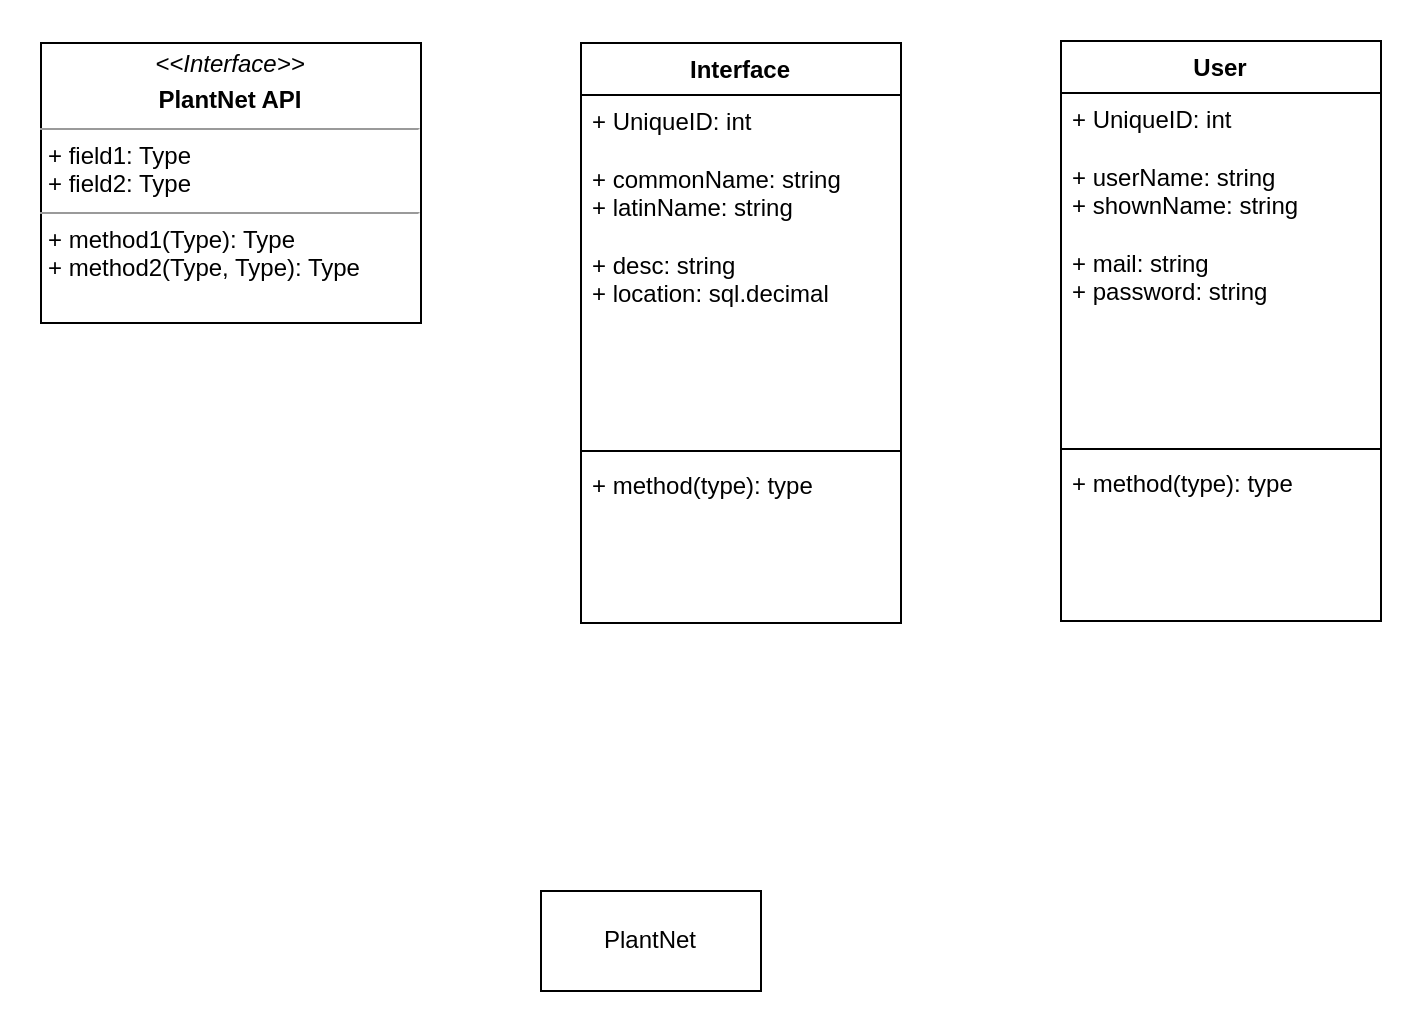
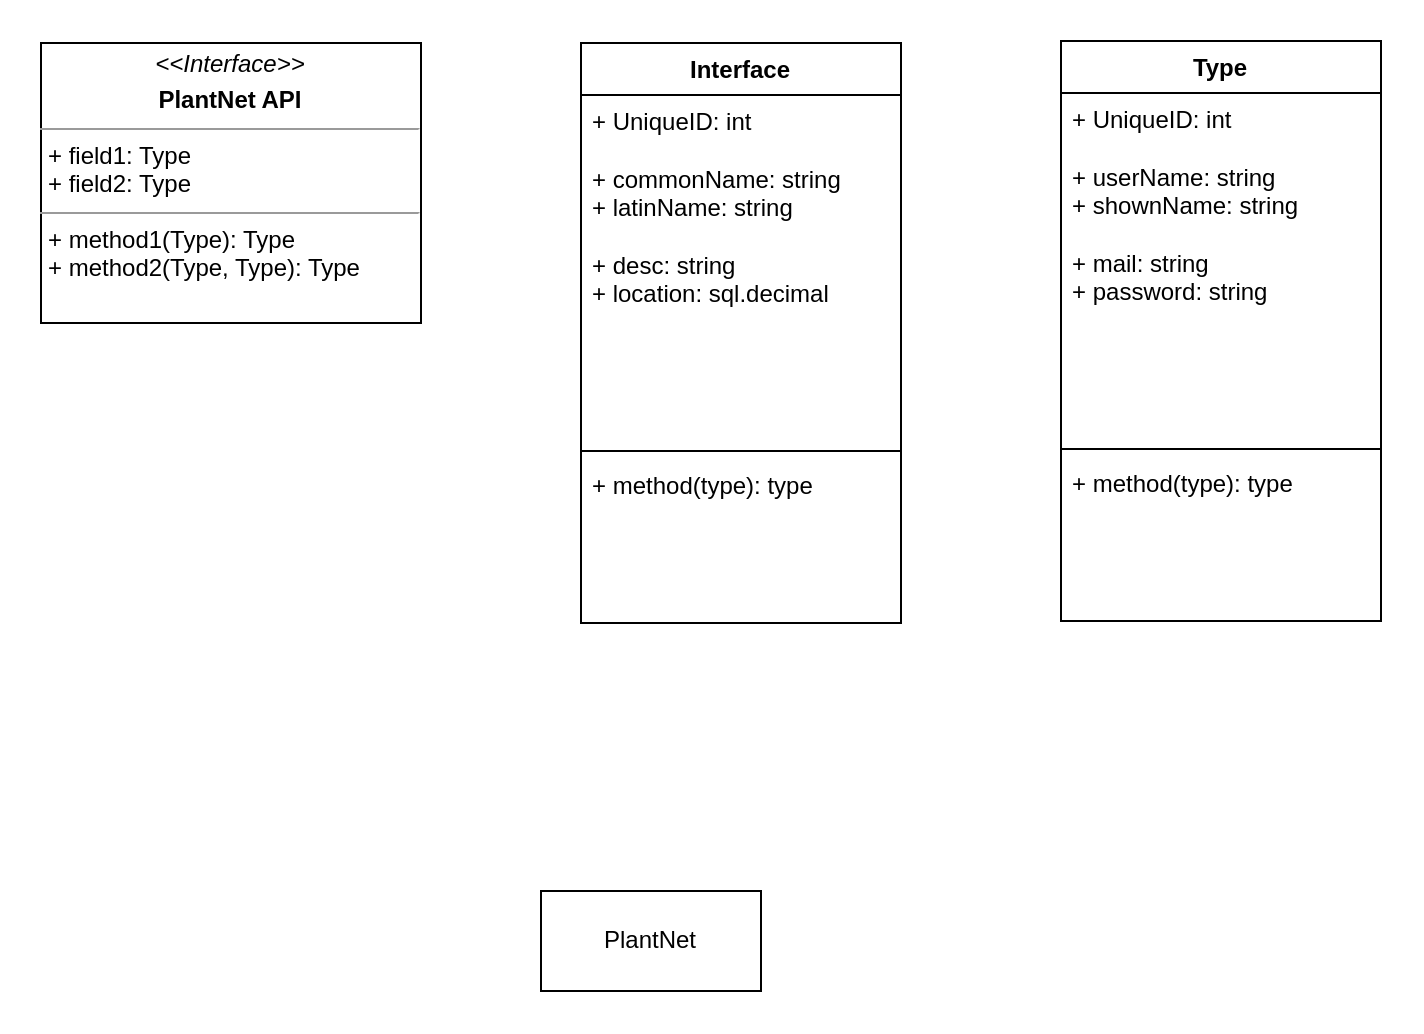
node "User": label "User" -> "Type"
